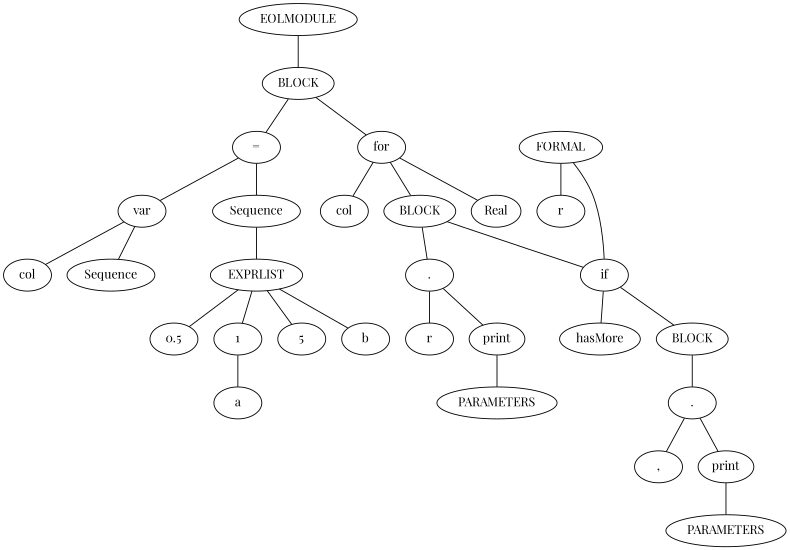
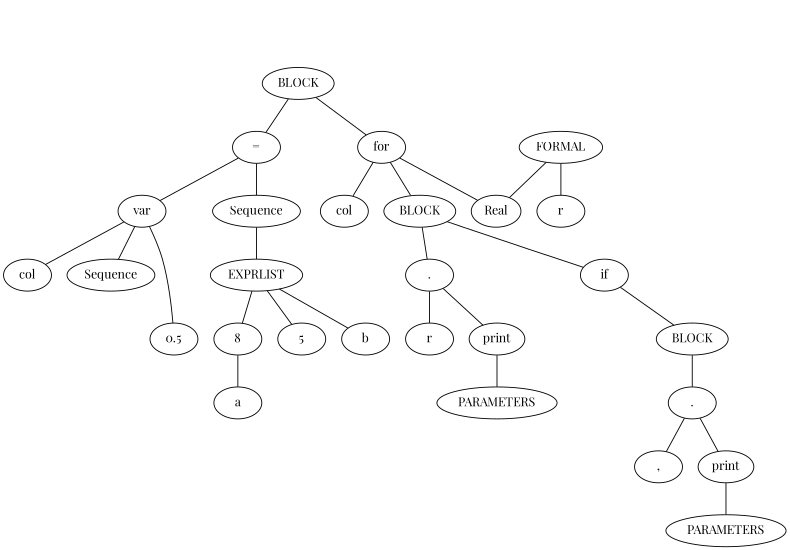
node "EOLMODULE": removed
edge "FORMAL" -- "if": now "FORMAL" -- "Real"
edge "EXPRLIST" -- "0.5": now "var" -- "0.5"
node "1": label "1" -> "8"
node "hasMore": removed
